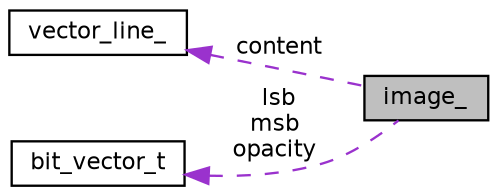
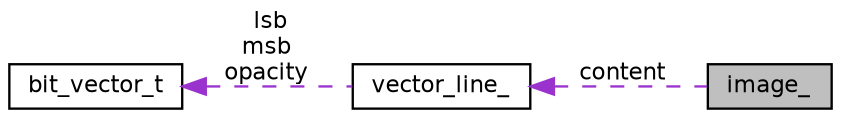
edge "image_" -> "bit_vector_t": now "vector_line_" -> "bit_vector_t"
